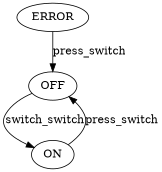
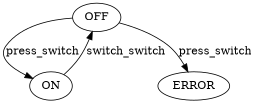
edge "ERROR" -> "OFF": reversed
edge "OFF" -> "ON": label "switch_switch" -> "press_switch"
edge "ON" -> "OFF": label "press_switch" -> "switch_switch"
